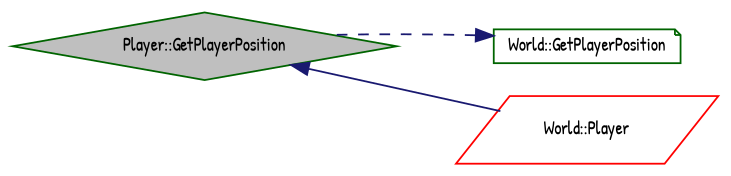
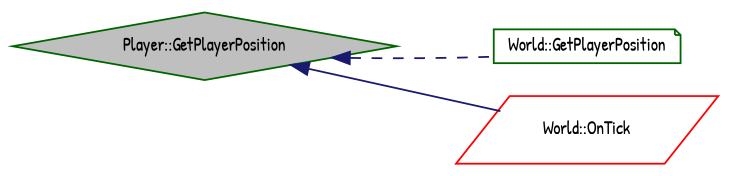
edge "Player::GetPlayerPosition" -> "World::GetPlayerPosition": reversed
node "World::Player": label "World::Player" -> "World::OnTick"
